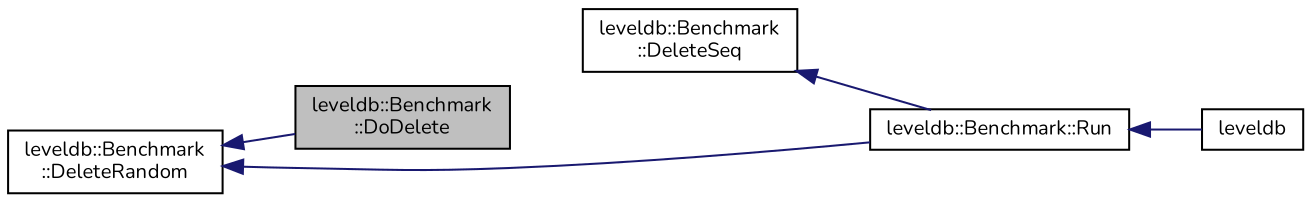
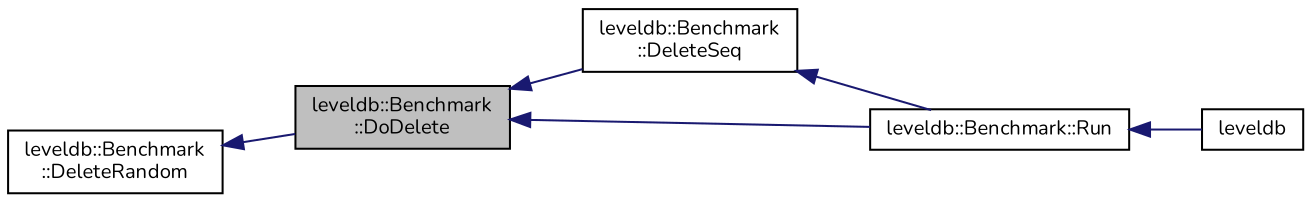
edge "leveldb::Benchmark ::DeleteSeq" -> "leveldb::Benchmark ::DoDelete": added
edge "leveldb::Benchmark::Run" -> "leveldb::Benchmark ::DeleteRandom": now "leveldb::Benchmark::Run" -> "leveldb::Benchmark ::DoDelete"
